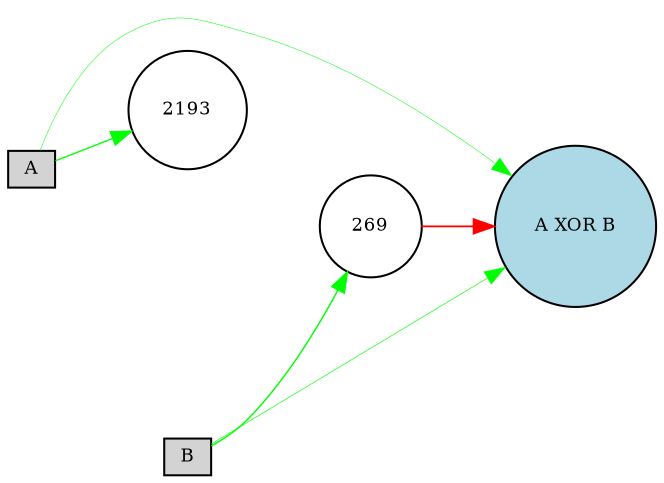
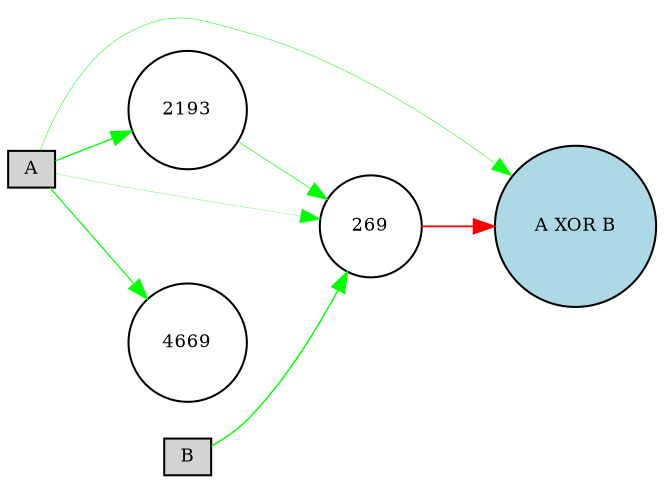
edge "2193" -> "269": added
edge "A" -> "269": added
node "4669": added
edge "B" -> "A XOR B": removed
